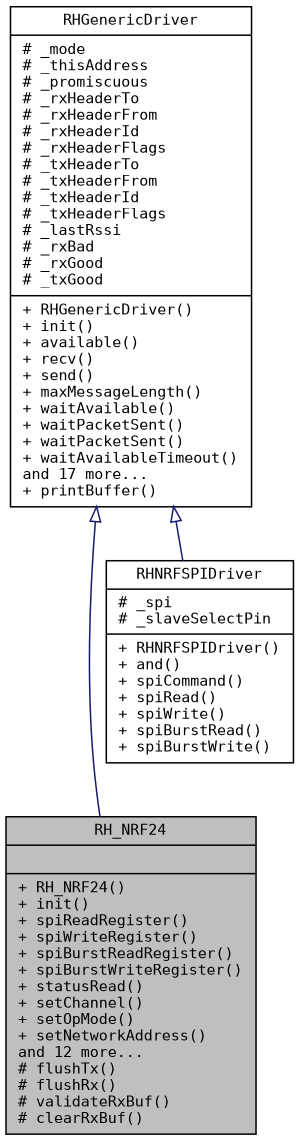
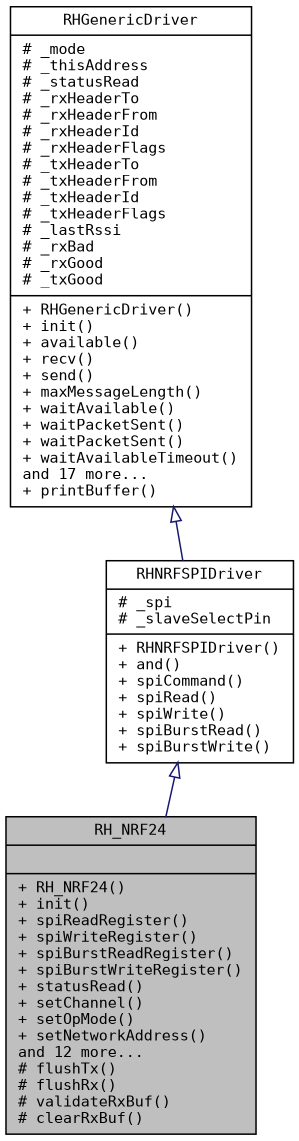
node "RHGenericDriver": text "# _promiscuous" -> "# _statusRead"
edge "RH_NRF24" -> "RHGenericDriver": now "RH_NRF24" -> "RHNRFSPIDriver"
